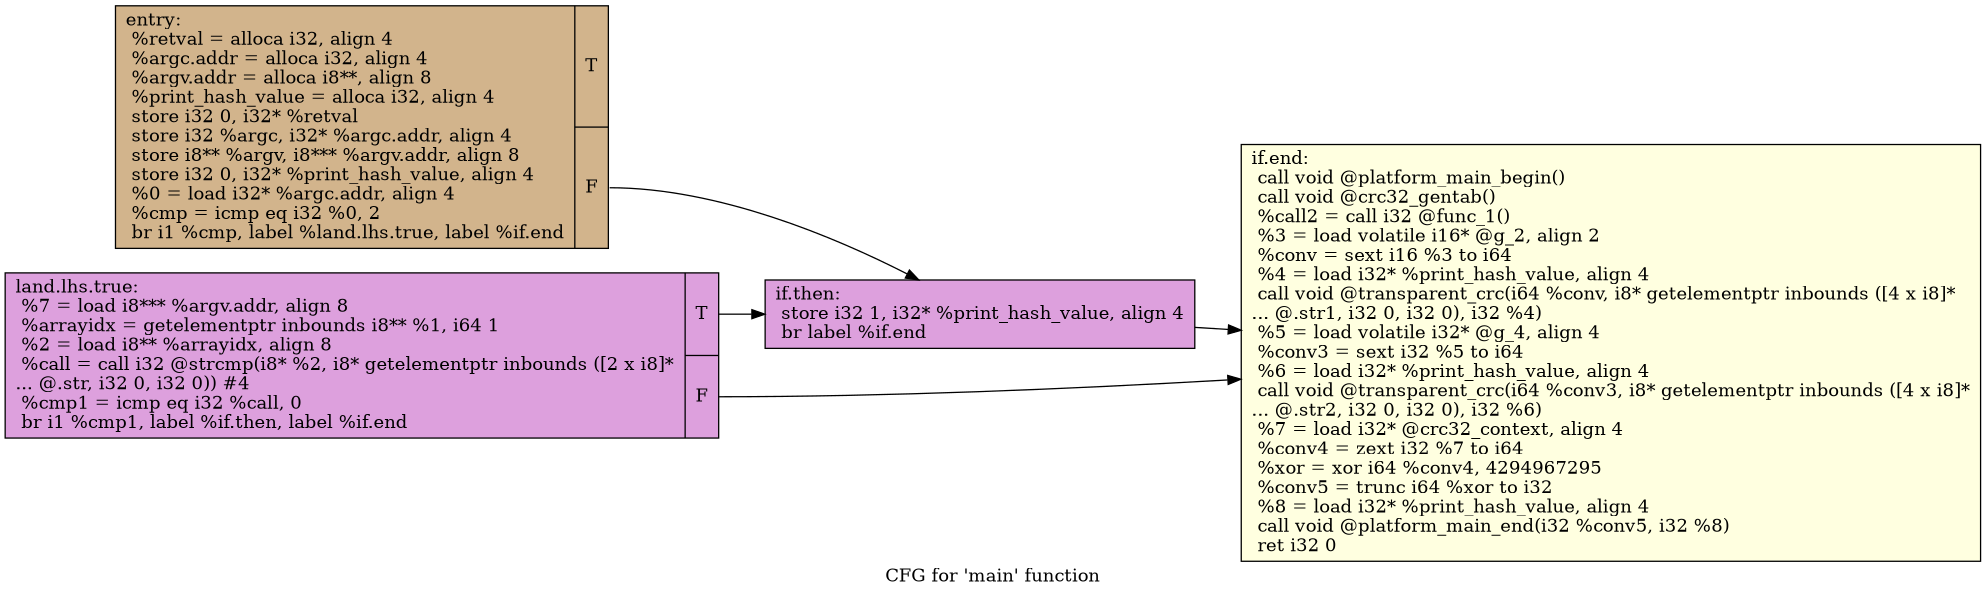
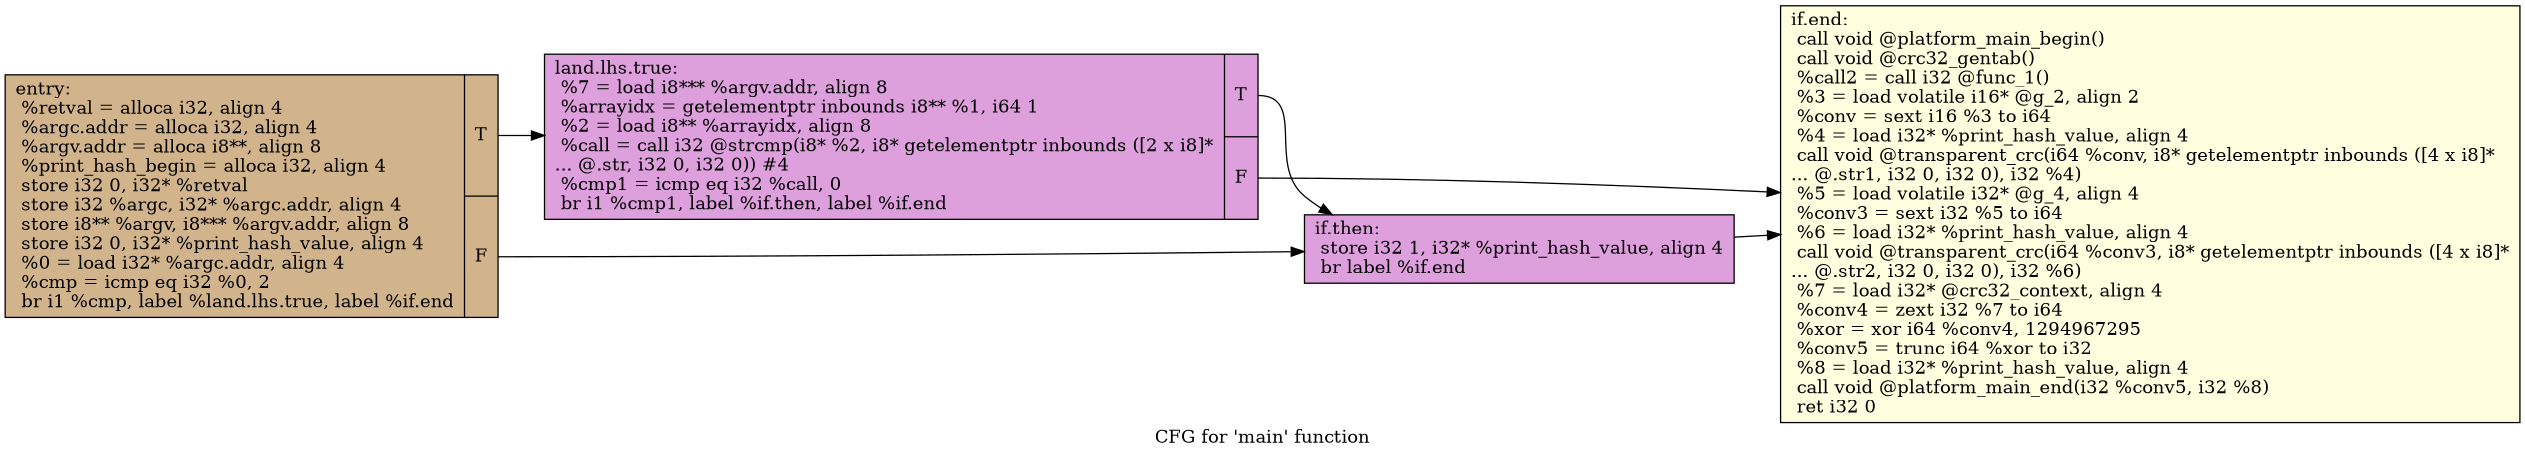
node "entry:": text "%print_hash_value = alloca i32, align 4" -> "%print_hash_begin = alloca i32, align 4"
edge "entry:" -> "land.lhs.true:": added
node "if.end:": text "%xor = xor i64 %conv4, 4294967295" -> "%xor = xor i64 %conv4, 1294967295"
